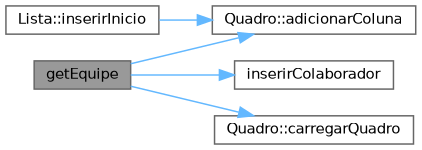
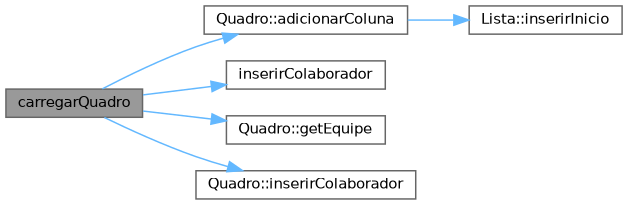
edge "Lista::inserirInicio" -> "Quadro::adicionarColuna": reversed
node "getEquipe": label "getEquipe" -> "carregarQuadro"
node "Quadro::getEquipe": added
node "Quadro::carregarQuadro": label "Quadro::carregarQuadro" -> "Quadro::inserirColaborador"
